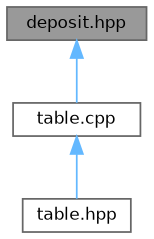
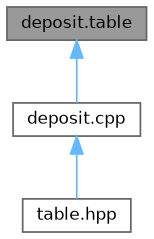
node "deposit.hpp": label "deposit.hpp" -> "deposit.table"
node "table.cpp": label "table.cpp" -> "deposit.cpp"
